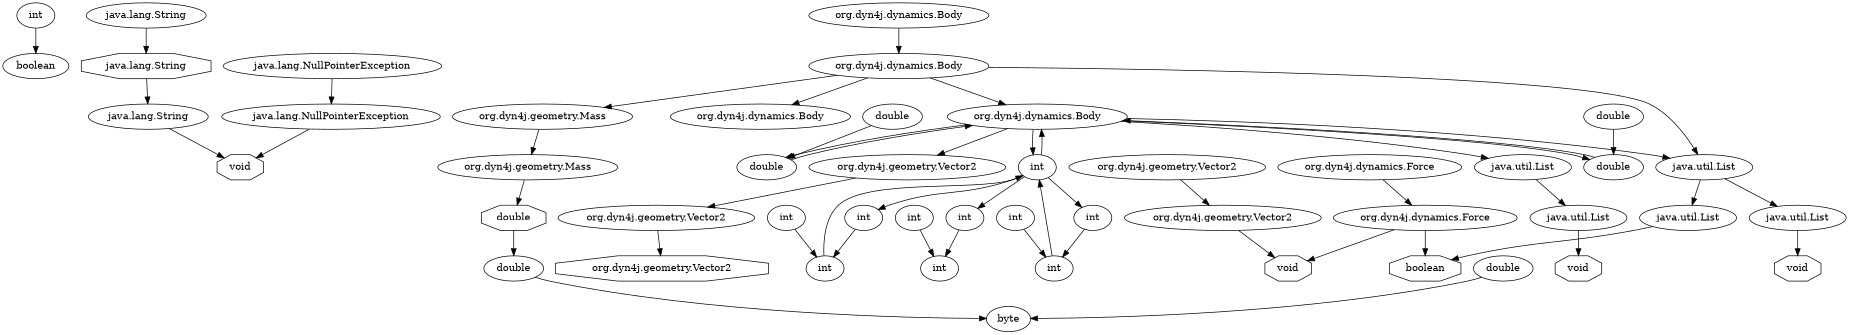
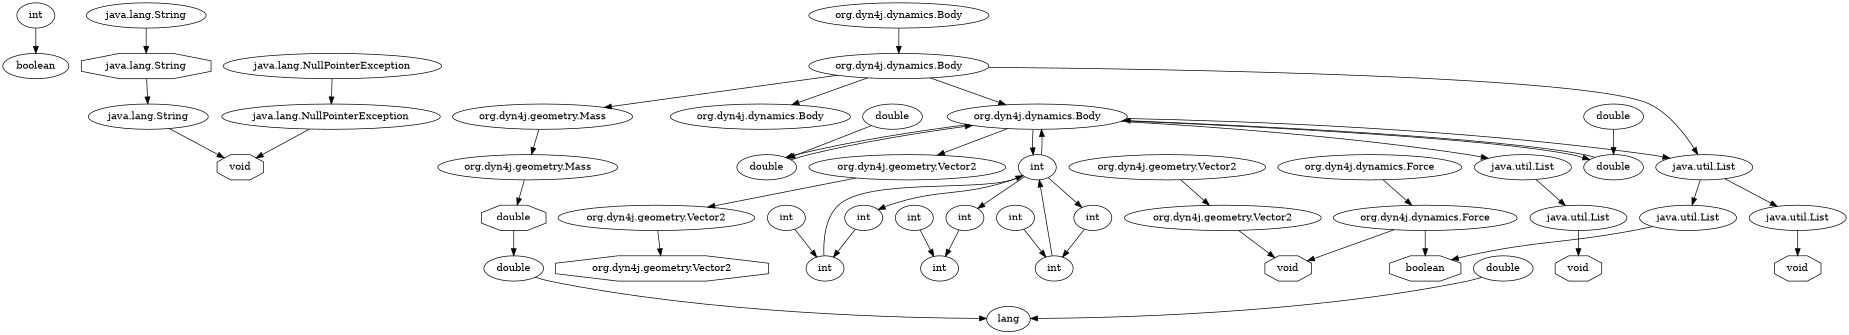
node "byte": label "byte" -> "lang"
